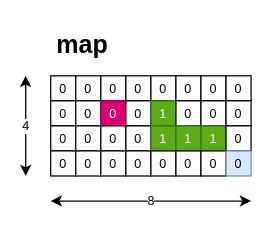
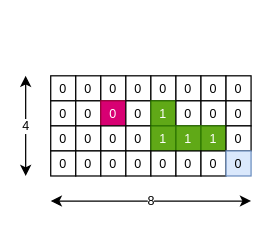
node "map": removed
